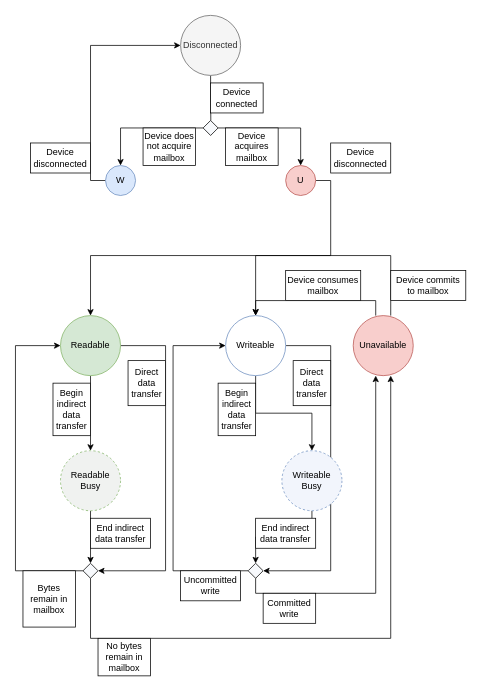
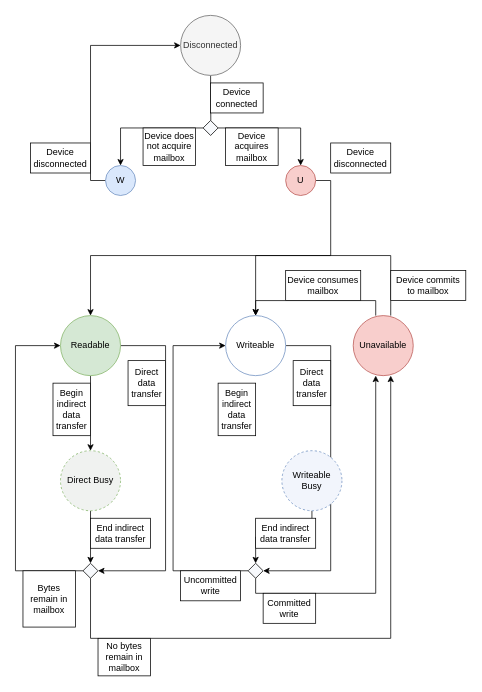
edge "Writeable" -> "Writeable Busy": removed
node "Readable Busy": label "Readable Busy" -> "Direct Busy"
